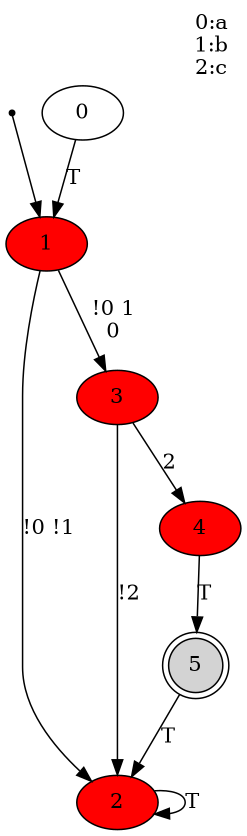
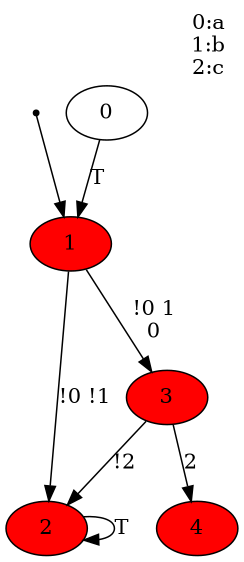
node "5": removed
